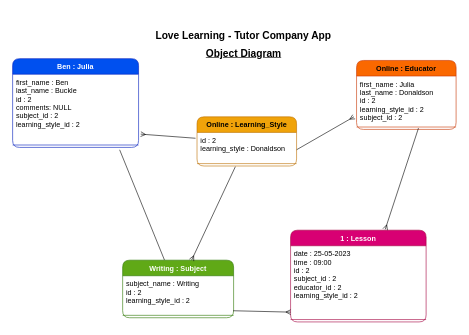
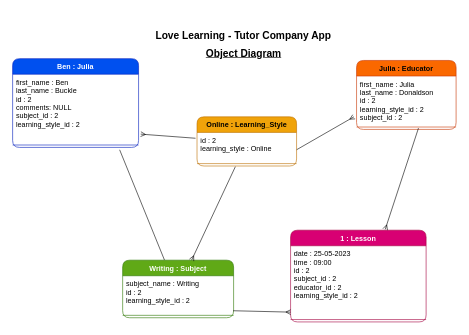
node "Online : Educator": label "Online : Educator" -> "Julia : Educator"
node "id : 2 learning_style : Donaldson": label "id : 2 learning_style : Donaldson" -> "id : 2 learning_style : Online"
